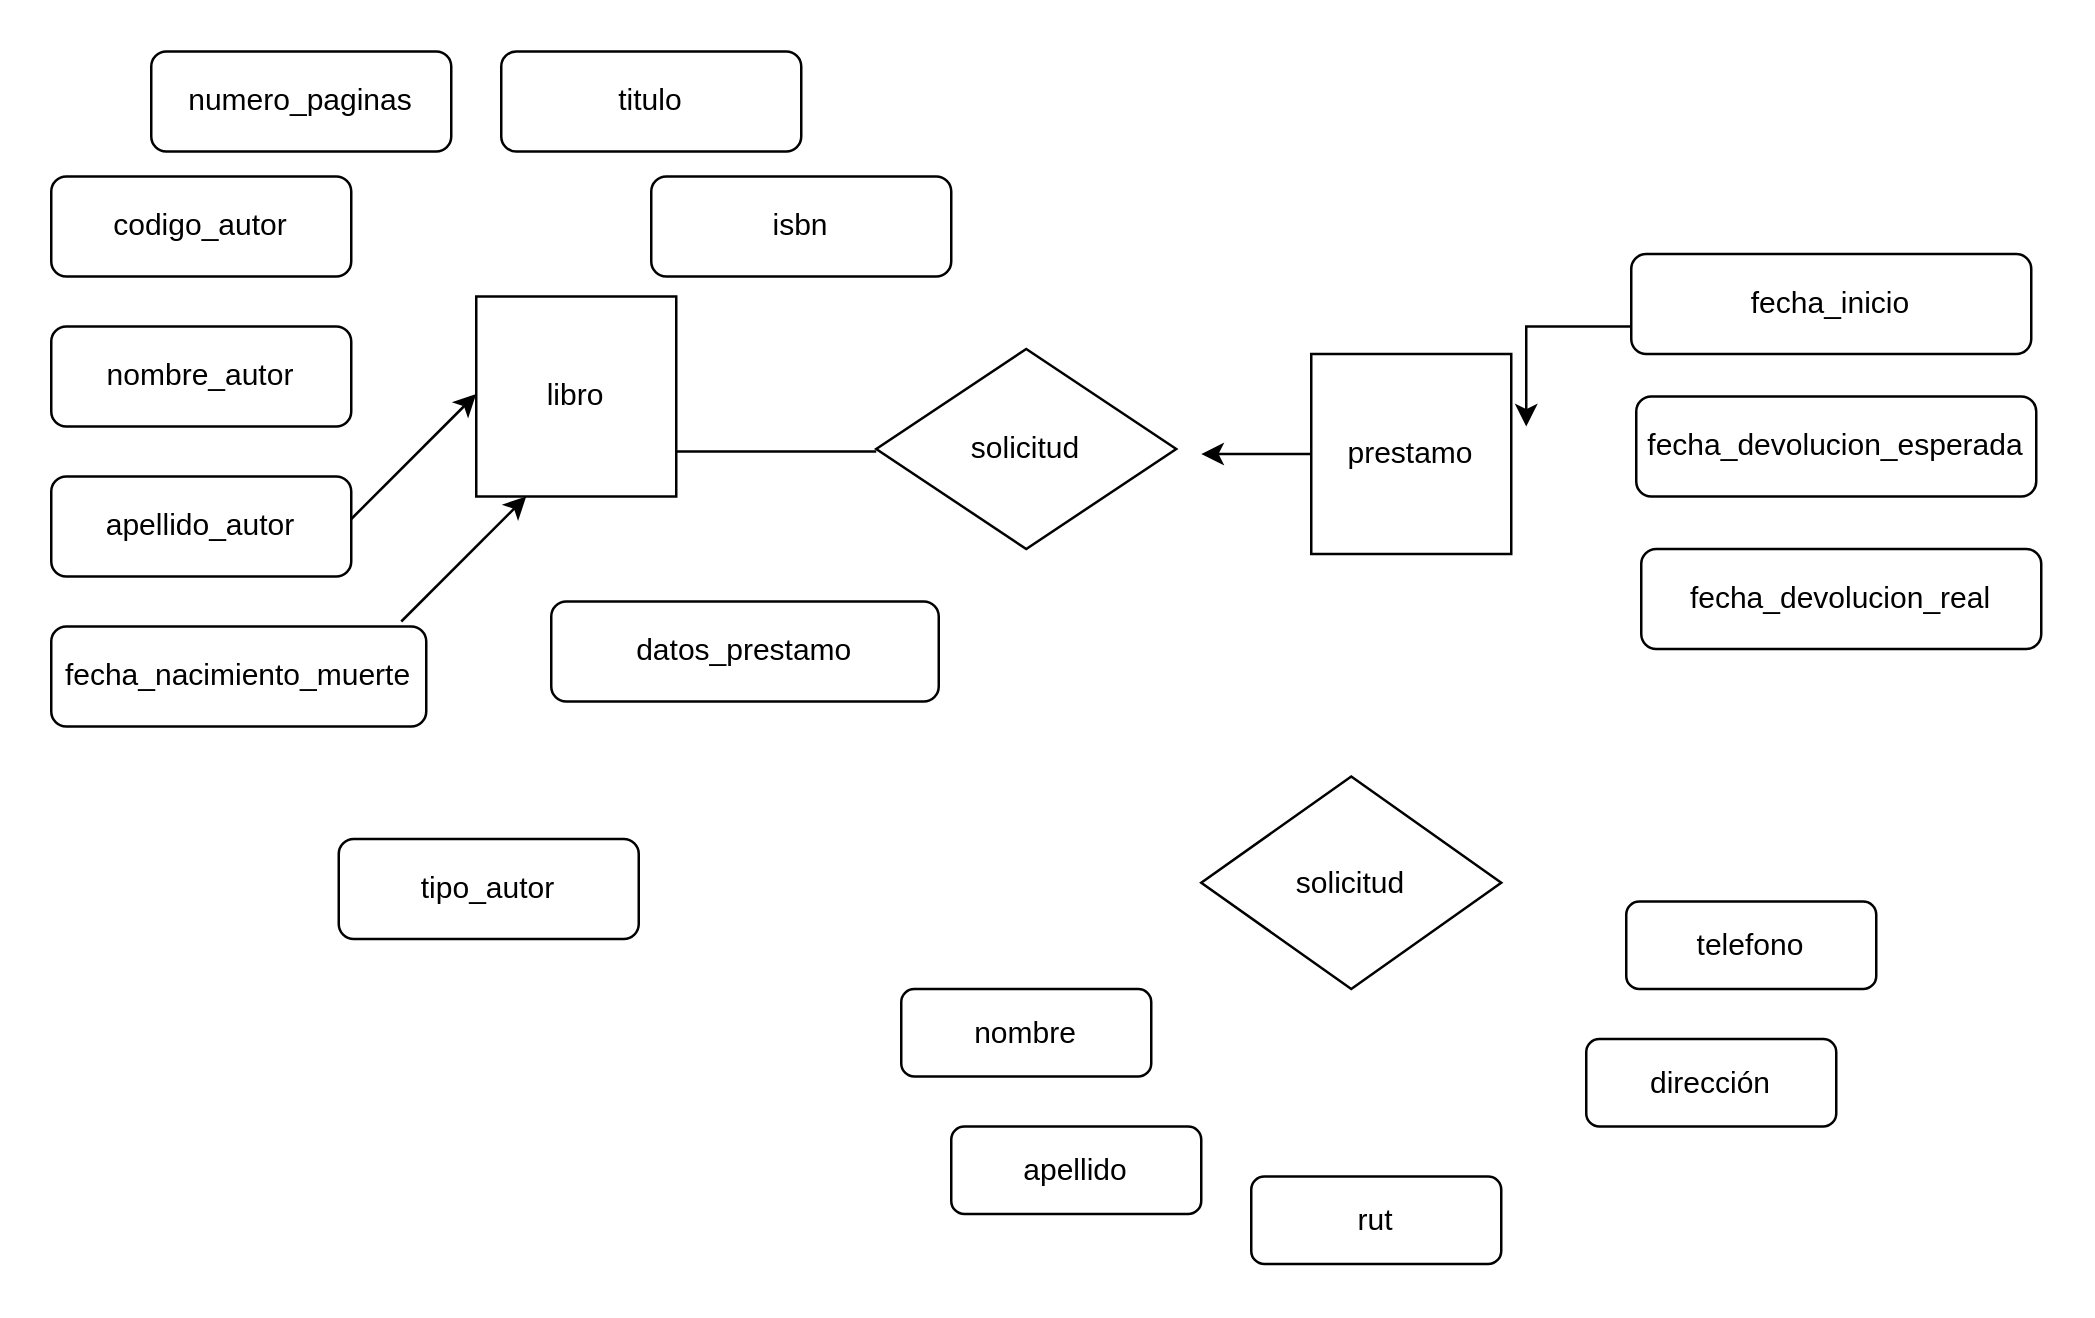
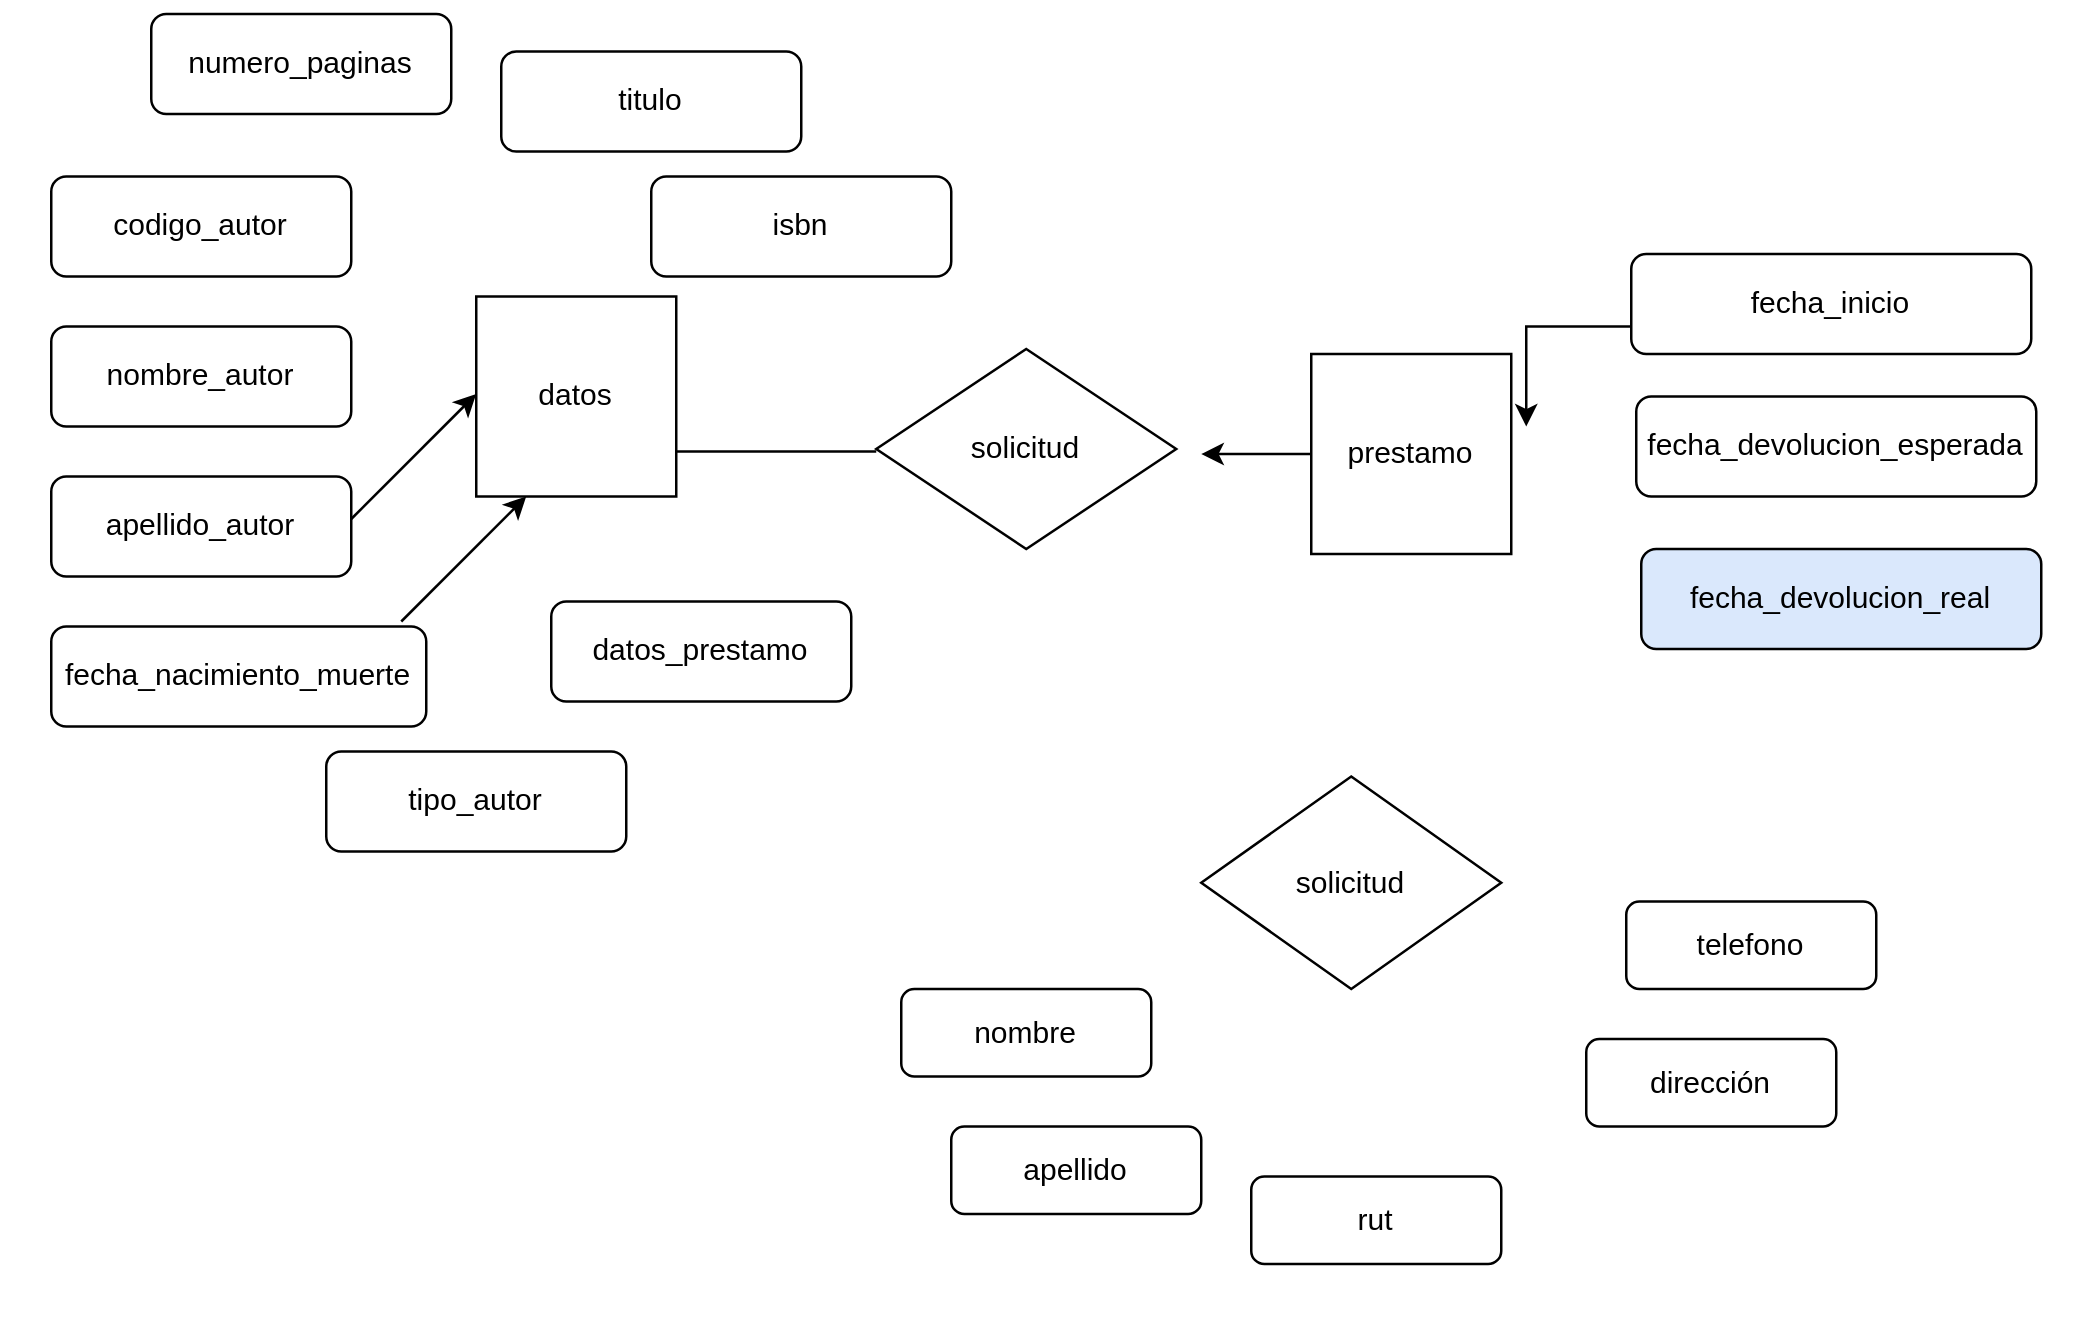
node "numero_paginas": moved (301, 101) -> (301, 64)
node "libro": label "libro" -> "datos"
node "fecha_devolucion_real": fillcolor #ffffff -> #dae8fc
node "datos_prestamo": size 388x100 -> 300x100
node "tipo_autor": moved (489, 889) -> (476, 801)
